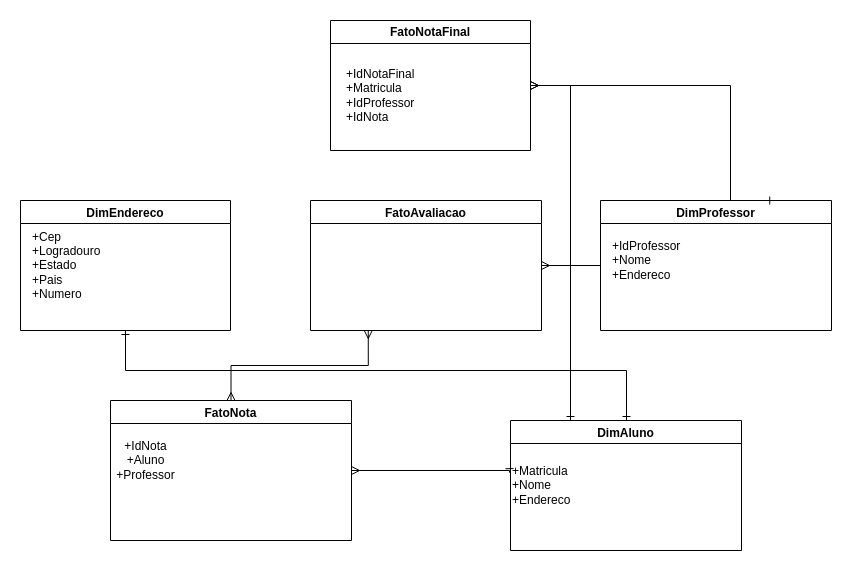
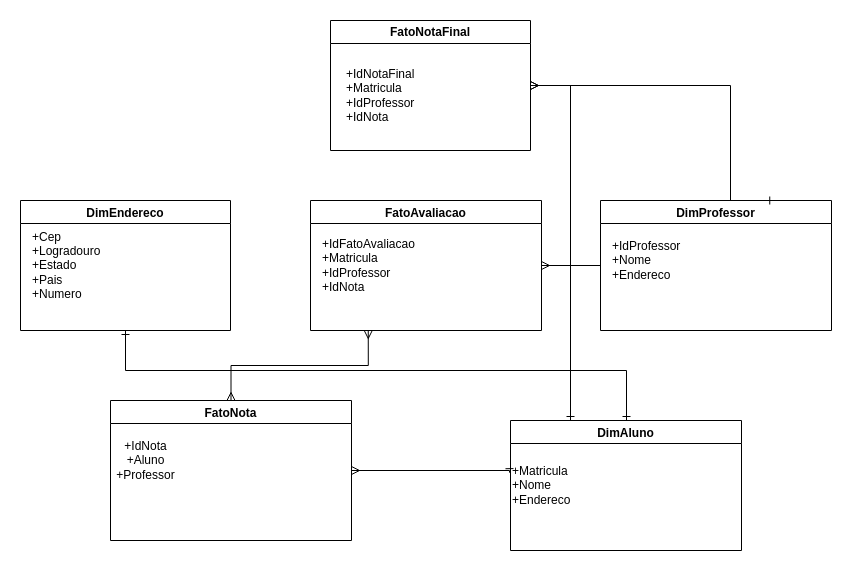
node "+IdFatoAvaliacao+Matricula+IdProfessor+IdNota": added
